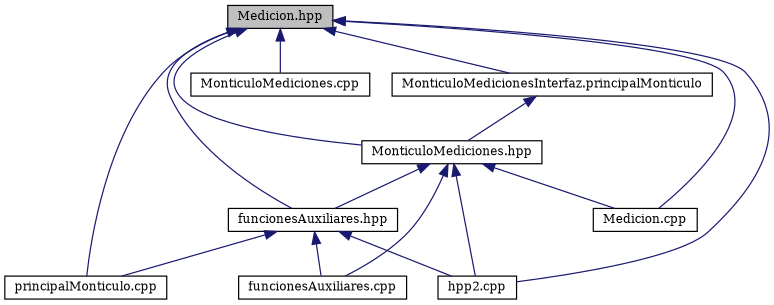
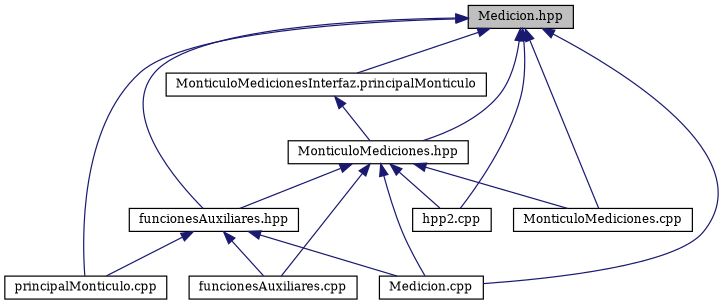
edge "MonticuloMediciones.cpp" -> "MonticuloMediciones.hpp": added
edge "hpp2.cpp" -> "funcionesAuxiliares.hpp": now "Medicion.cpp" -> "funcionesAuxiliares.hpp"
